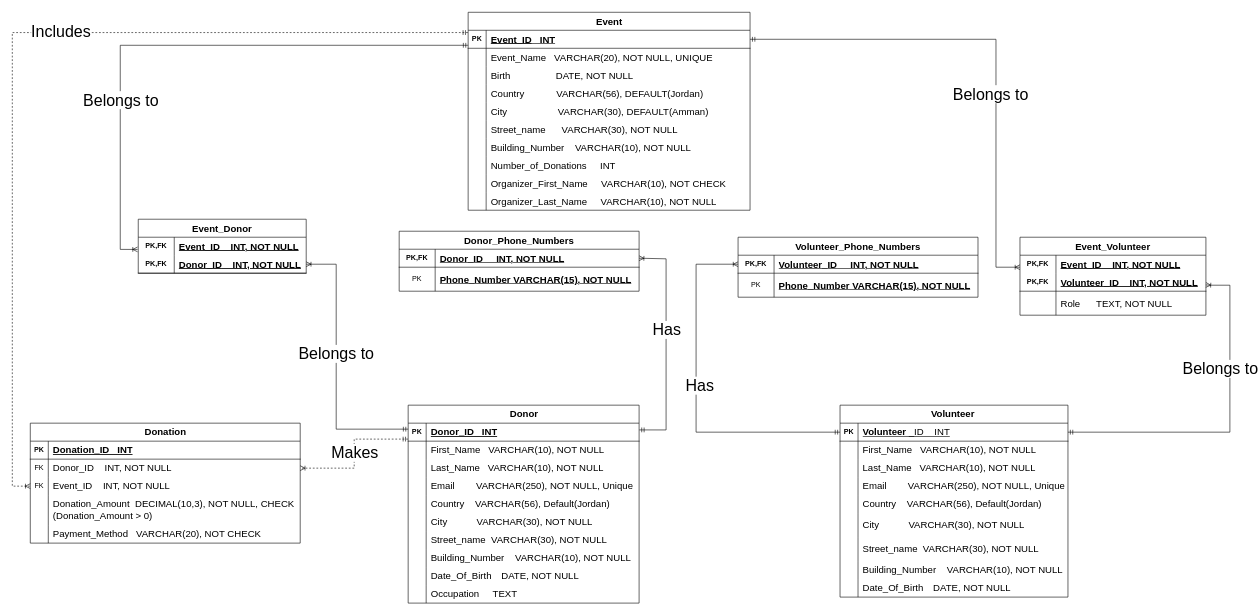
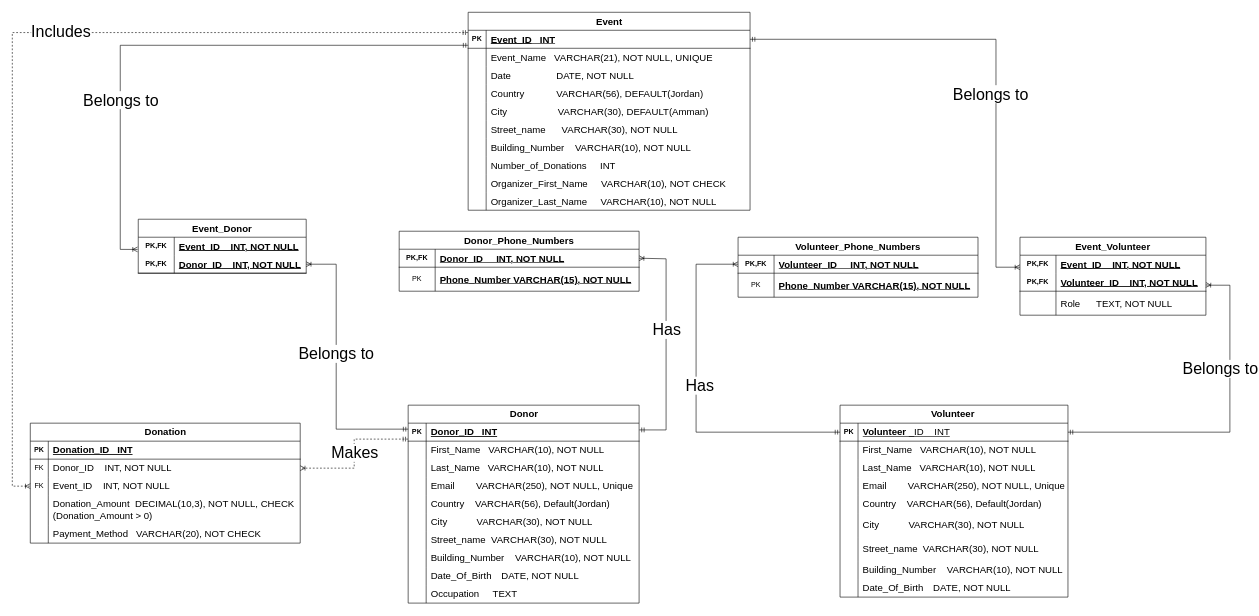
node "Event_Name VARCHAR(20), NOT NULL, UNIQUE": label "Event_Name VARCHAR(20), NOT NULL, UNIQUE" -> "Event_Name VARCHAR(21), NOT NULL, UNIQUE"
node "Birth DATE, NOT NULL": label "Birth DATE, NOT NULL" -> "Date DATE, NOT NULL"
